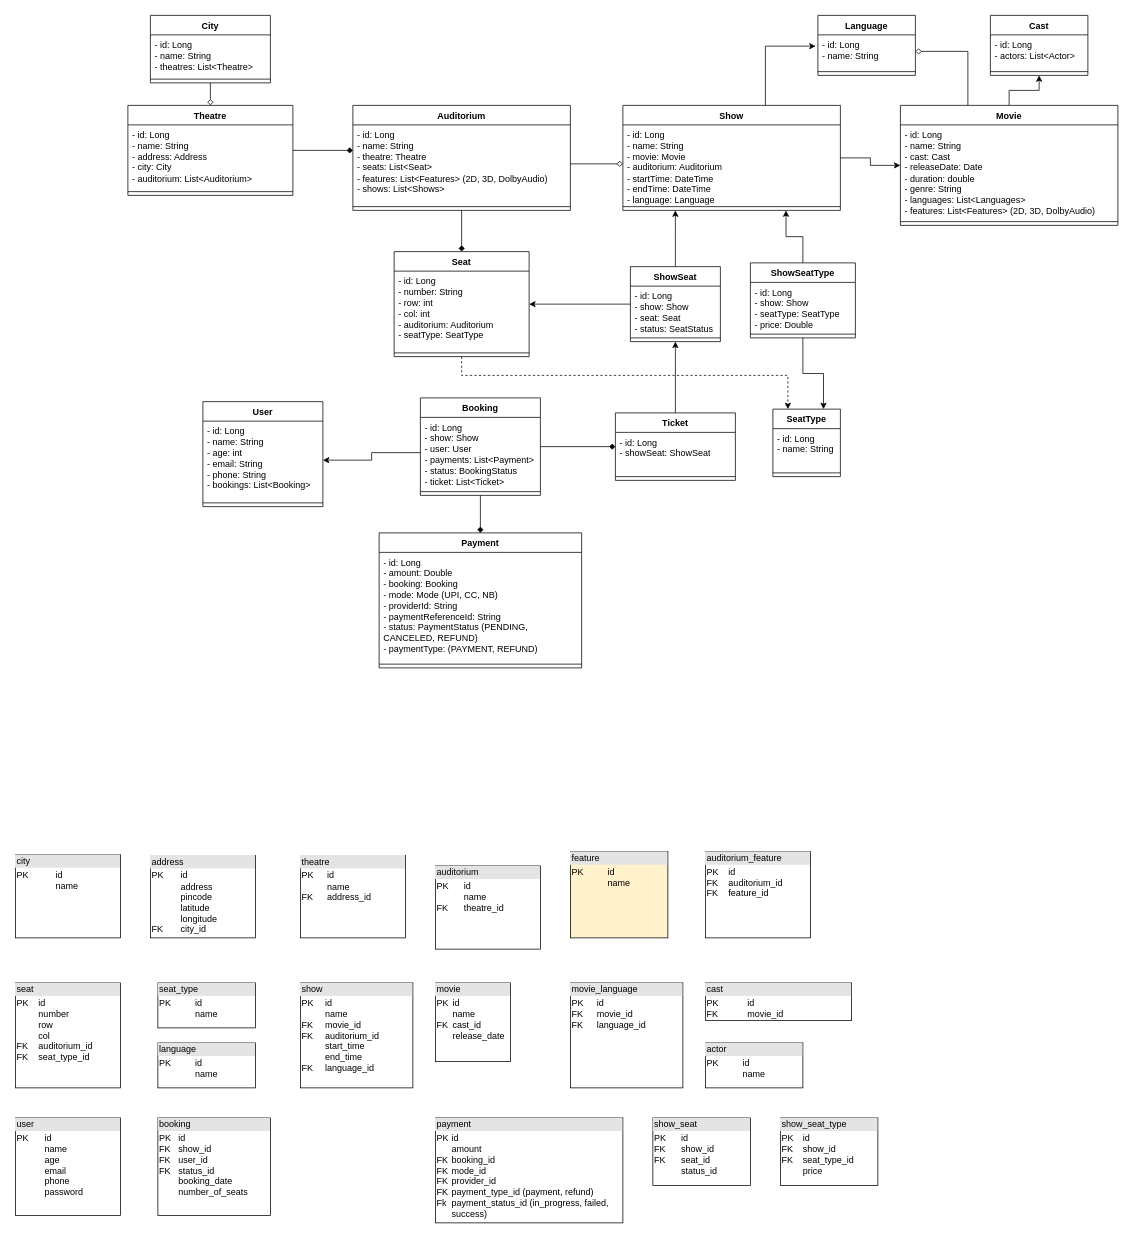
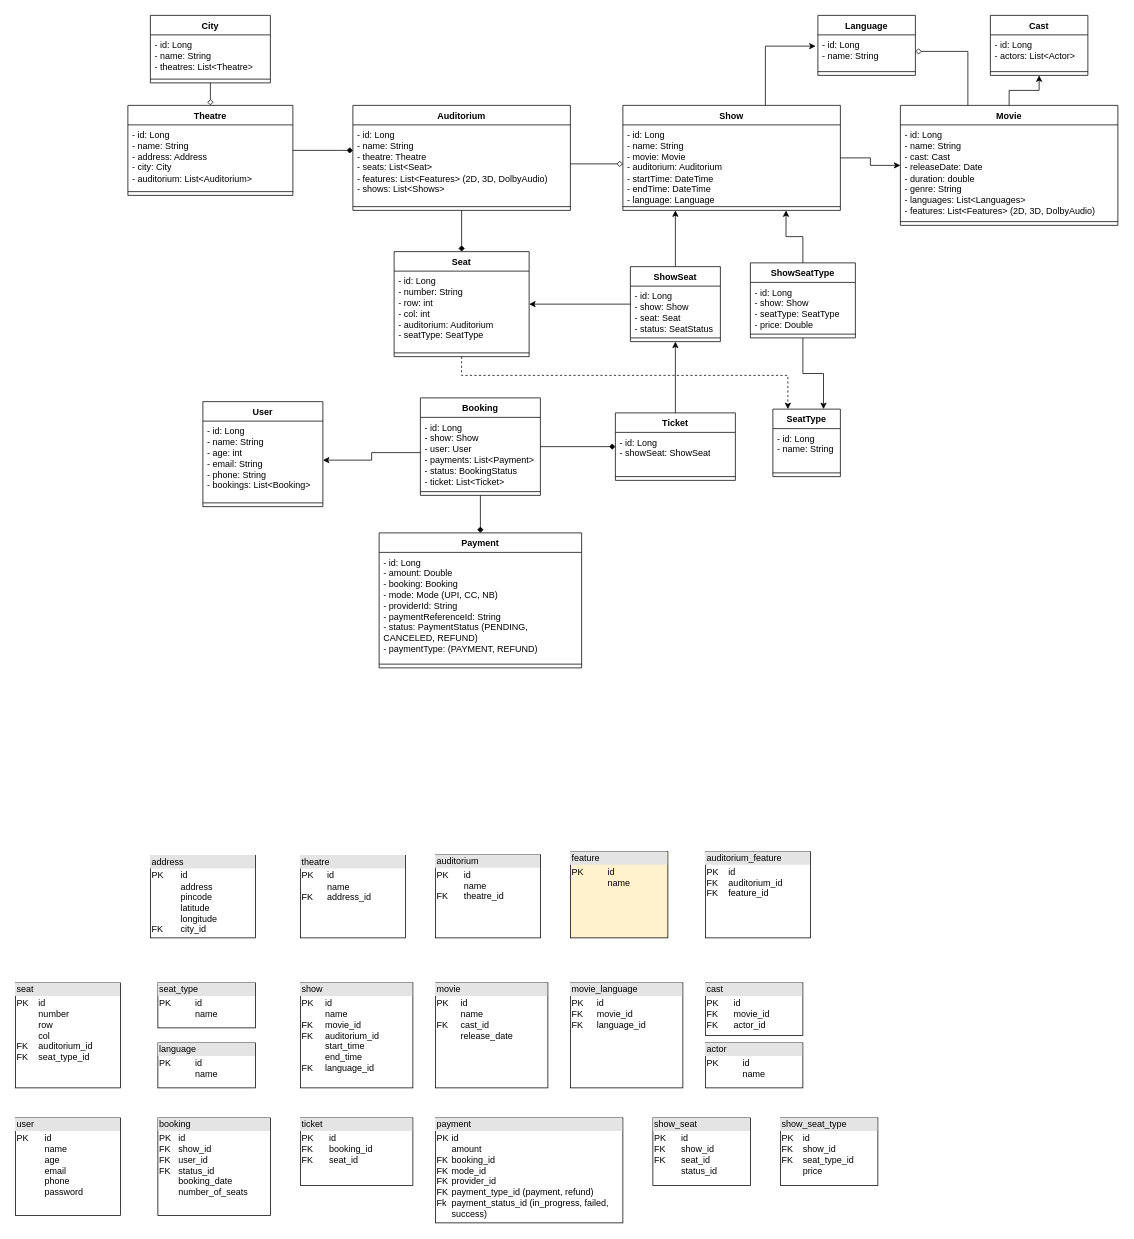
node "city PK id name": removed
node "auditorium PK FK id name theatre_id": moved (488, 908) -> (488, 896)
node "cast PK FK FK id movie_id actor_id": size 146x38 -> 98x53
node "movie PK FK id name cast_id release_date": size 75x79 -> 113x105
node "ticket PK FK FK id booking_id seat_id": added
